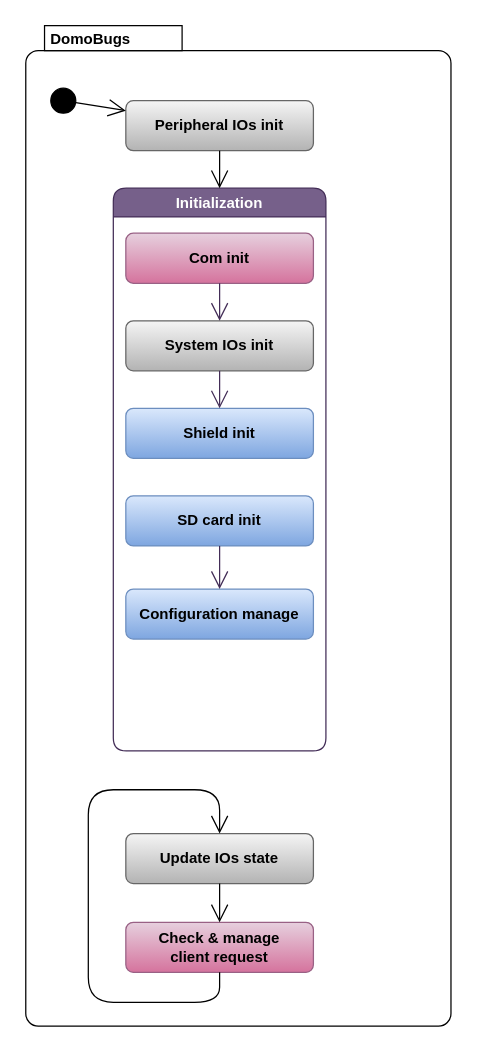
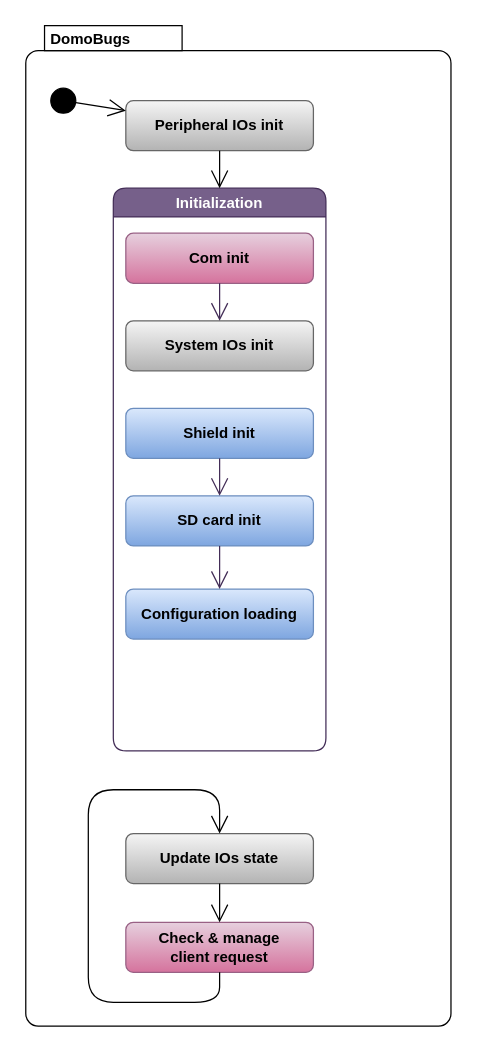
edge "System IOs init" -> "Shield init": removed
edge "Shield init" -> "SD card init": added
node "Configuration manage": label "Configuration manage" -> "Configuration loading"
